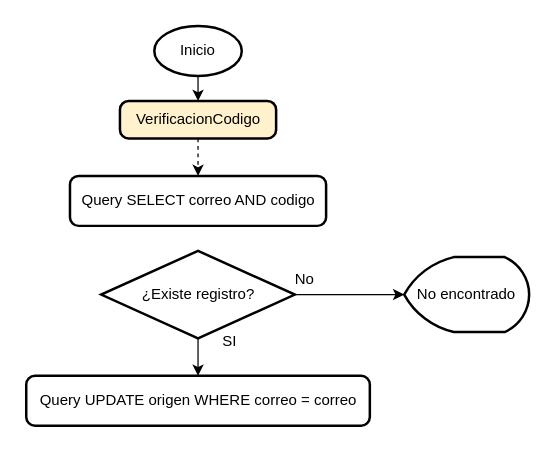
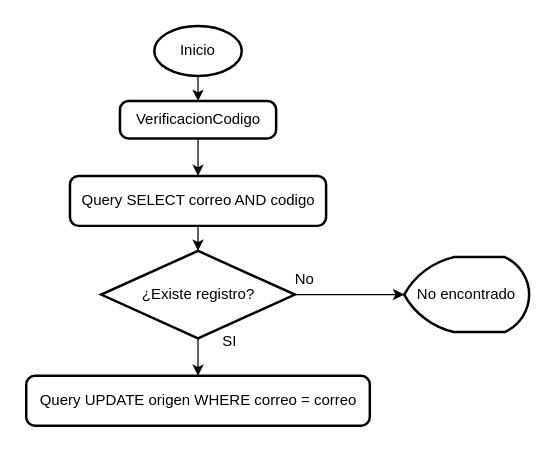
node "VerificacionCodigo": fillcolor #fff2cc -> #ffffff
edge "VerificacionCodigo" -> "Query SELECT correo AND codigo": style dashed -> solid
edge "Query SELECT correo AND codigo" -> "¿Existe registro?": added
